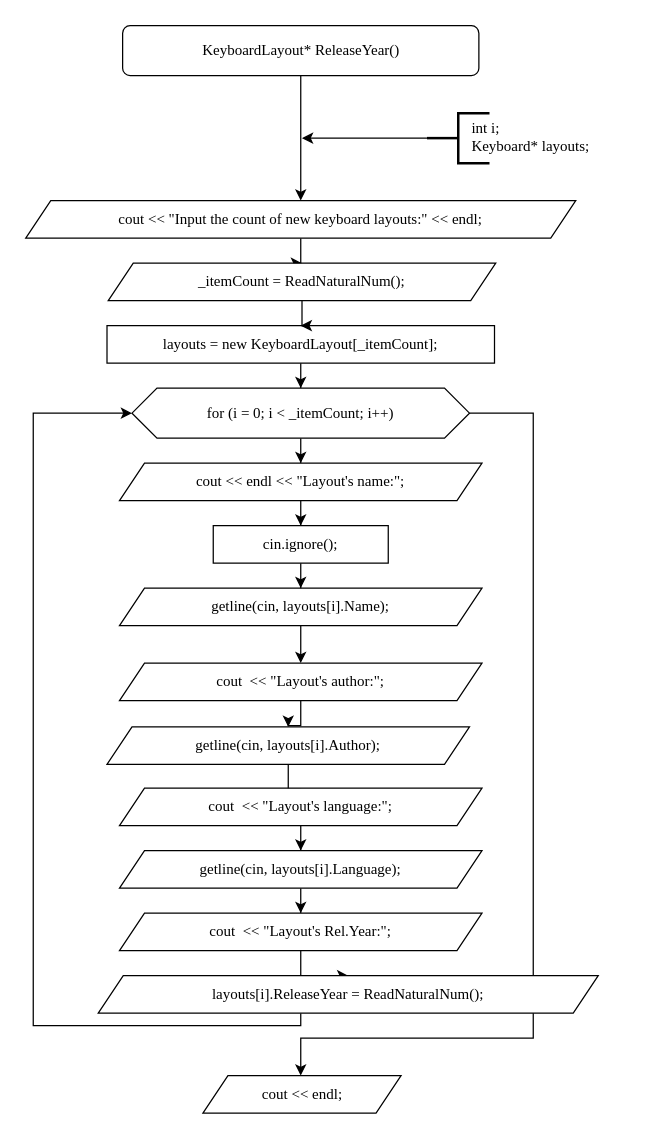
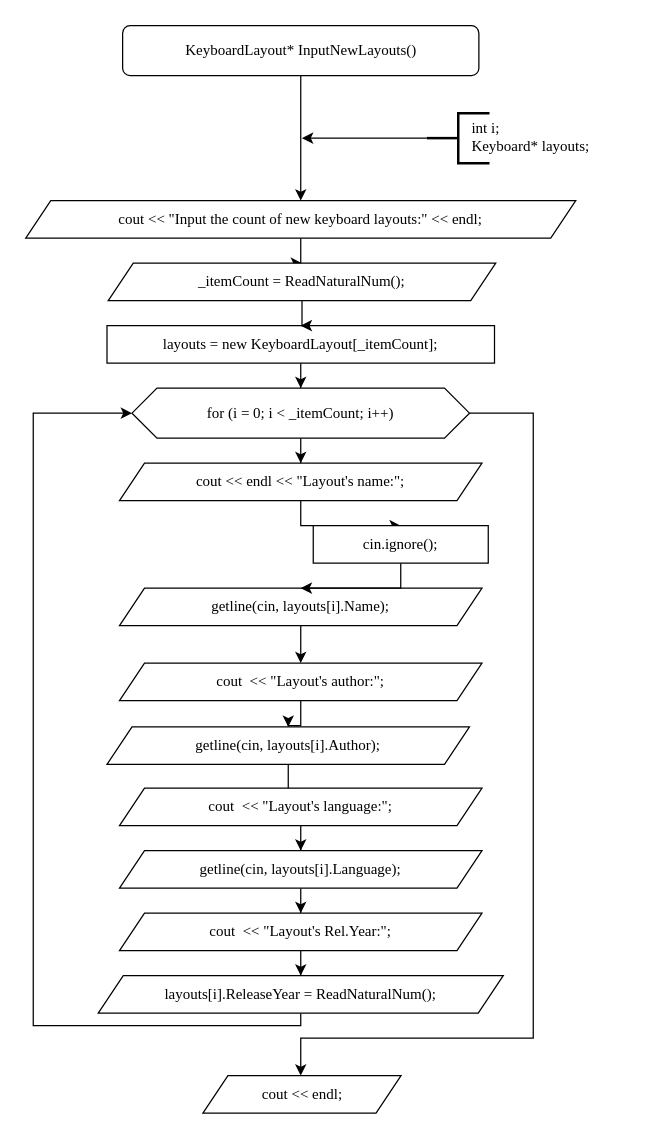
node "KeyboardLayout* ReleaseYear()": label "KeyboardLayout* ReleaseYear()" -> "KeyboardLayout* InputNewLayouts()"
node "cin.ignore();": moved (301, 544) -> (401, 544)
node "layouts[i].ReleaseYear = ReadNaturalNum();": size 500x38 -> 405x38
